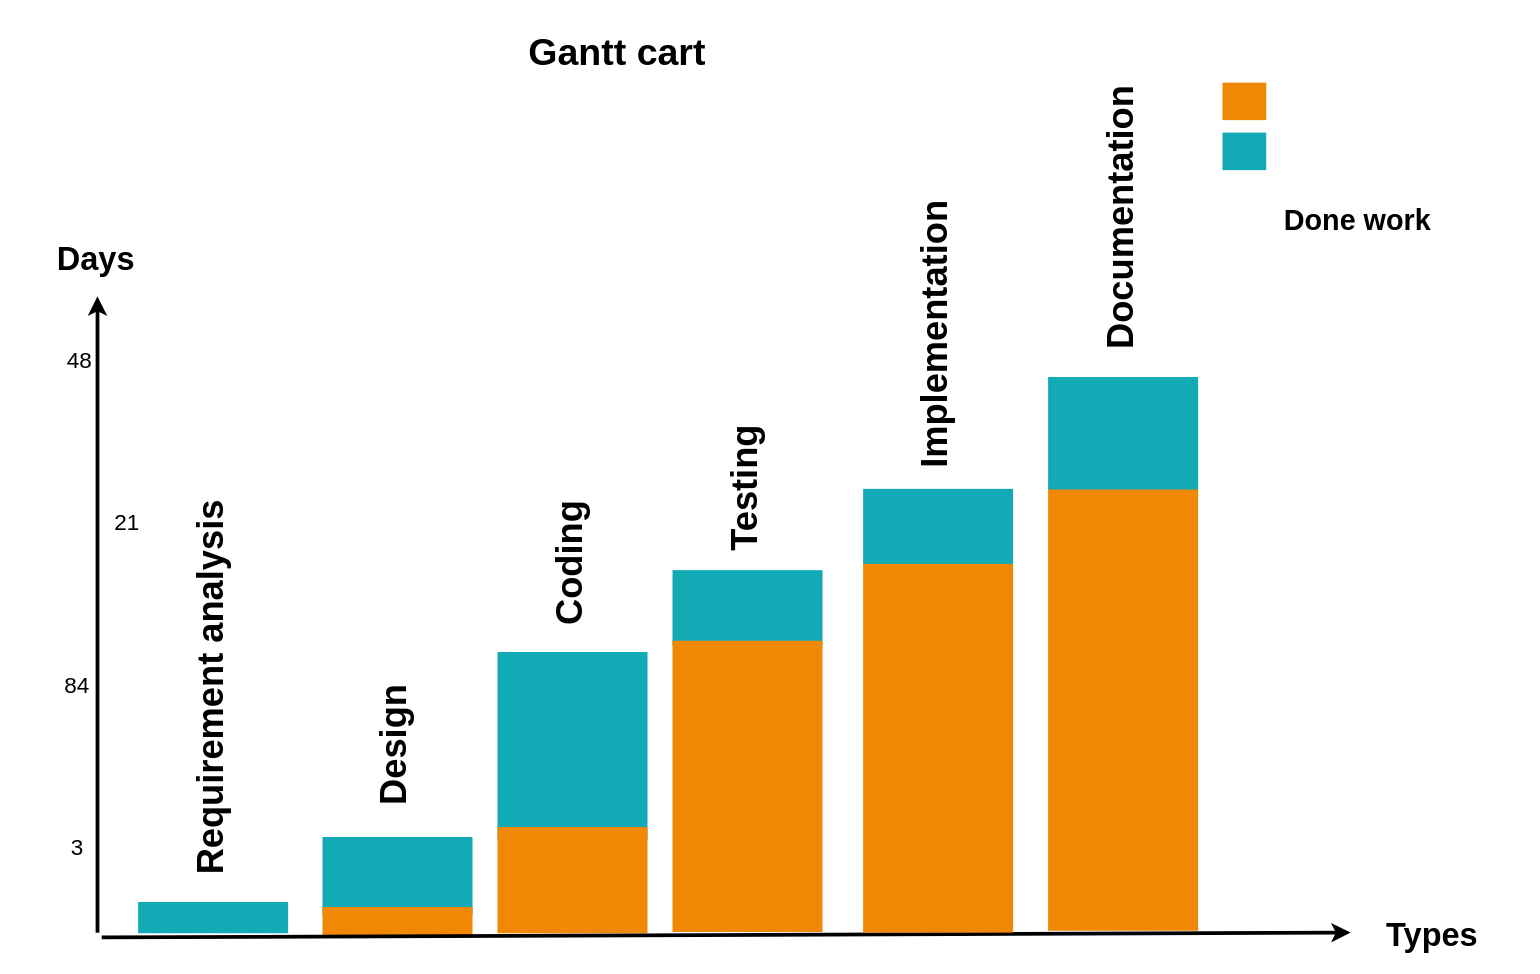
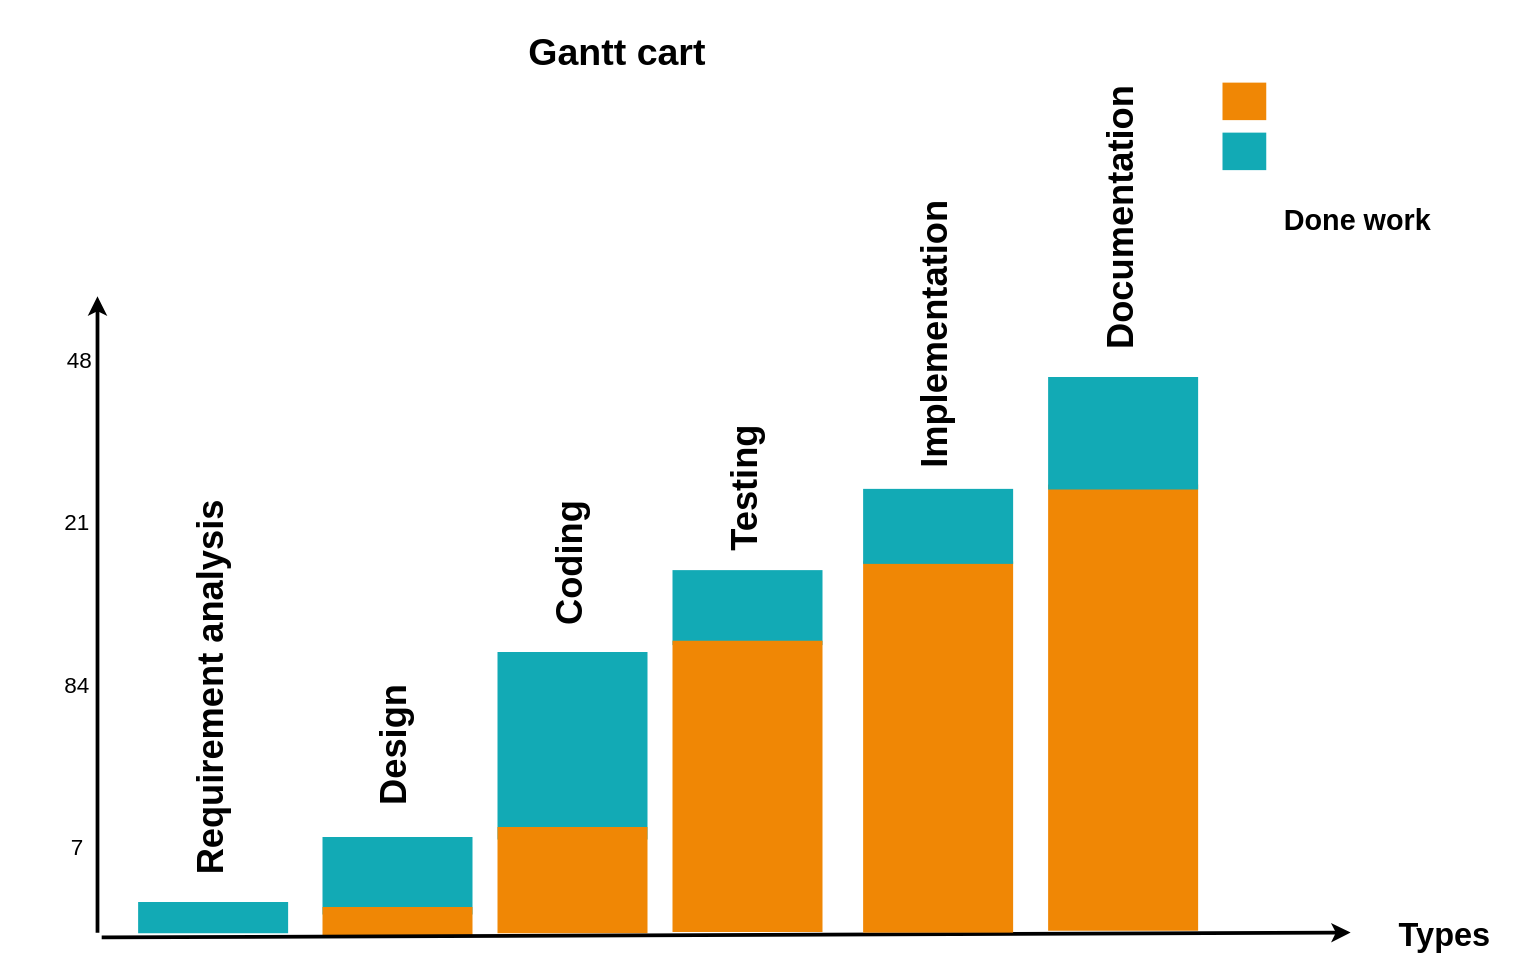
node "Days": removed
node "21": moved (126, 526) -> (76, 526)
node "3": label "3" -> "7"
node "Types": moved (1432, 931) -> (1444, 931)
